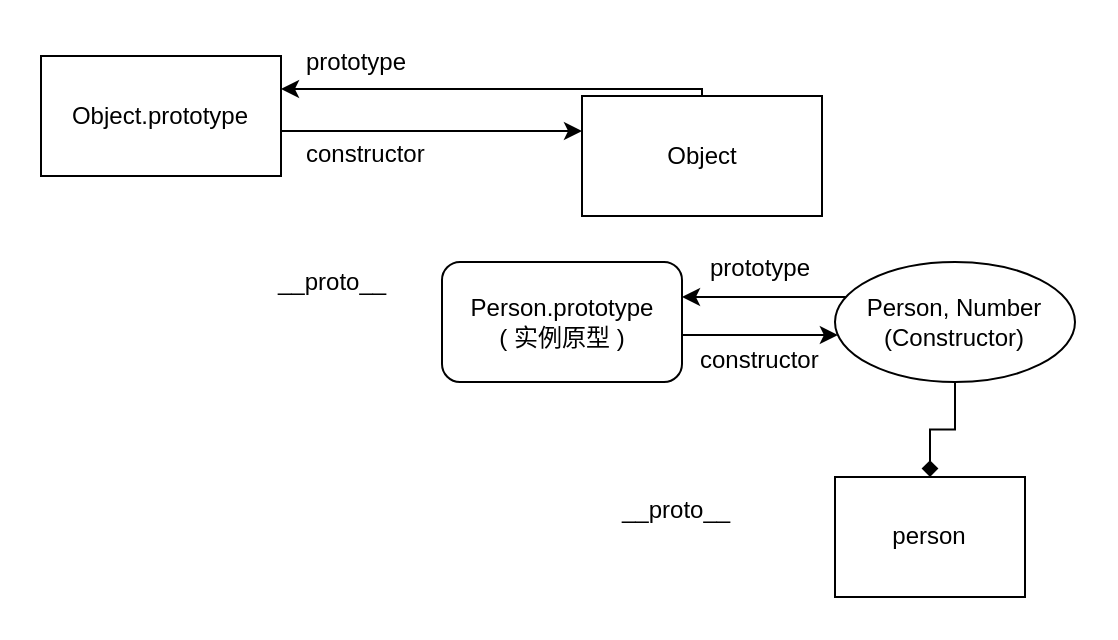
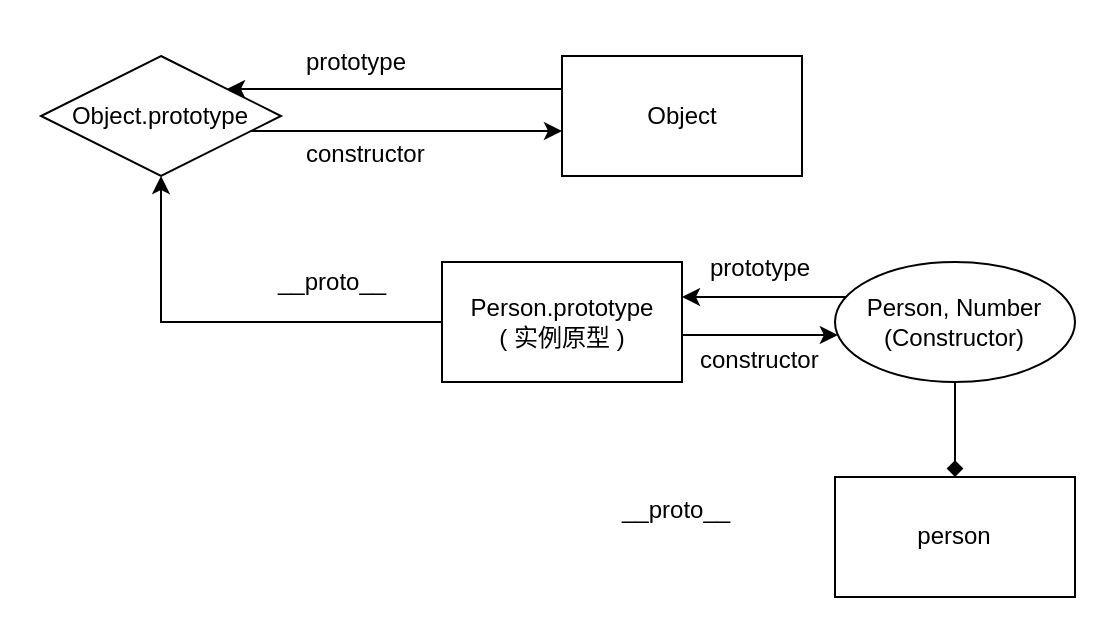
node "Object.prototype": shape rectangle -> diamond
node "Object": moved (702, 156) -> (682, 116)
edge "Person.prototype ( 实例原型 )" -> "Object.prototype": added
node "Person.prototype ( 实例原型 )": shape rounded rectangle -> rectangle
node "person": size 190x120 -> 240x120
